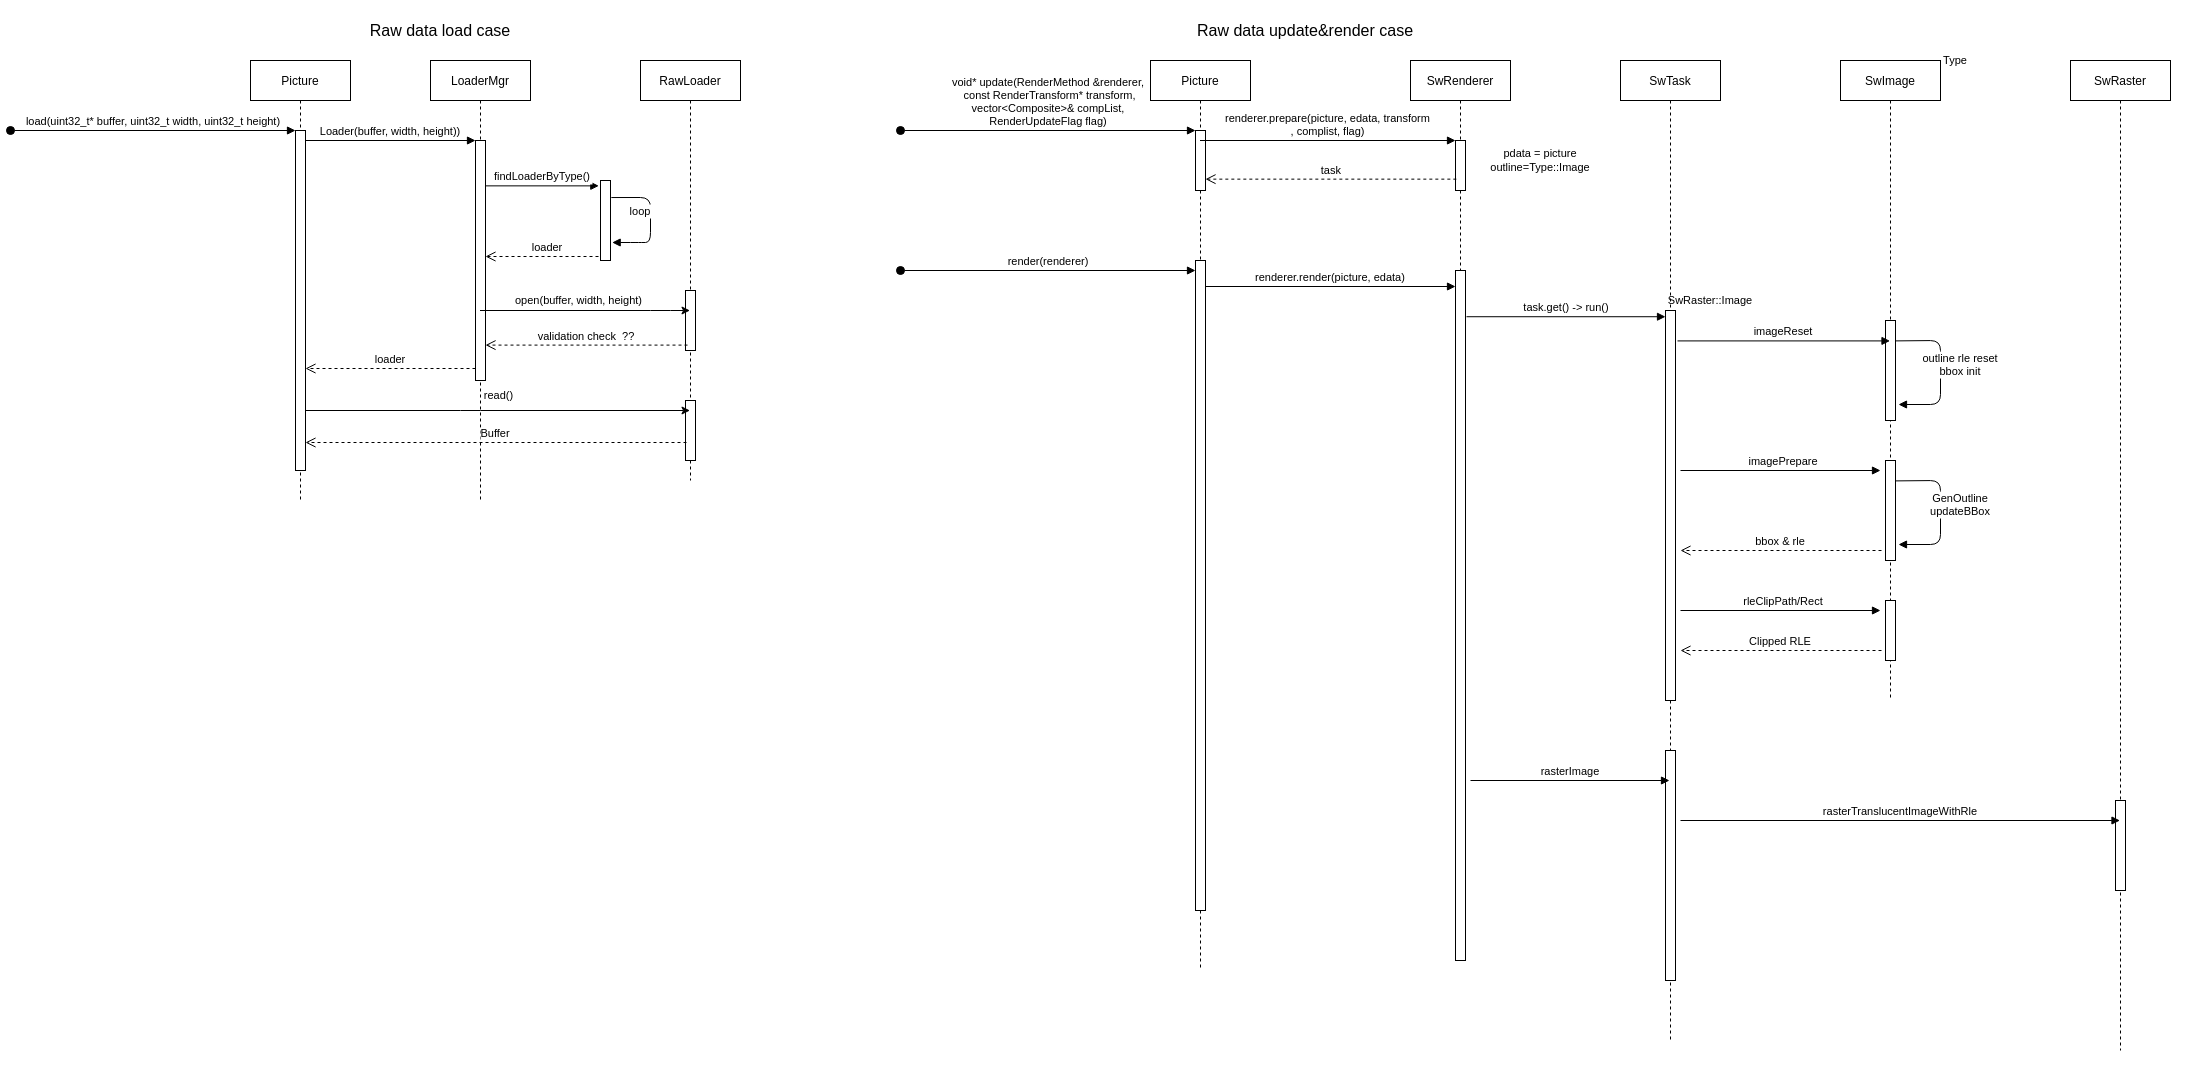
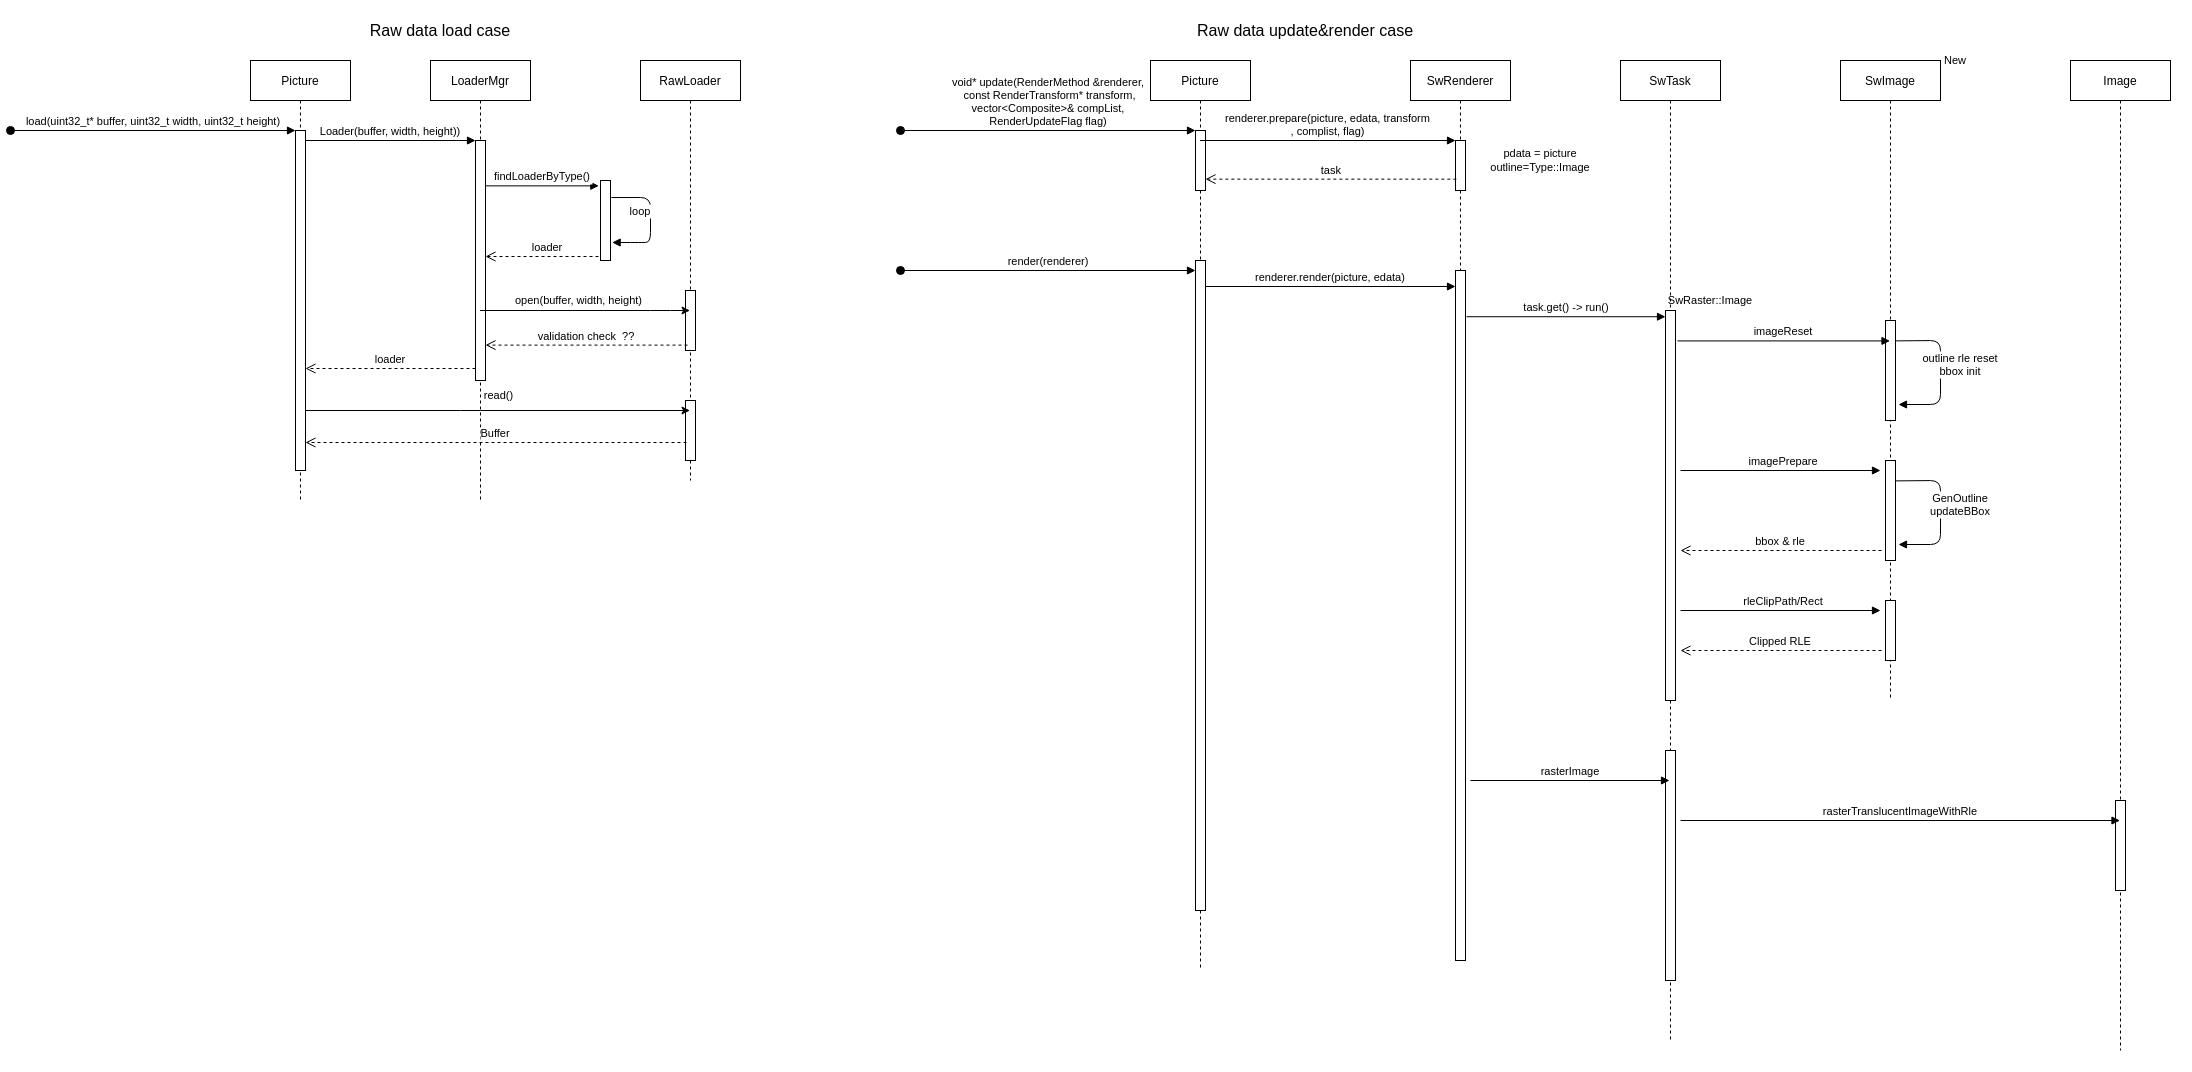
node "Type": label "Type" -> "New"
node "SwRaster": label "SwRaster" -> "Image"
